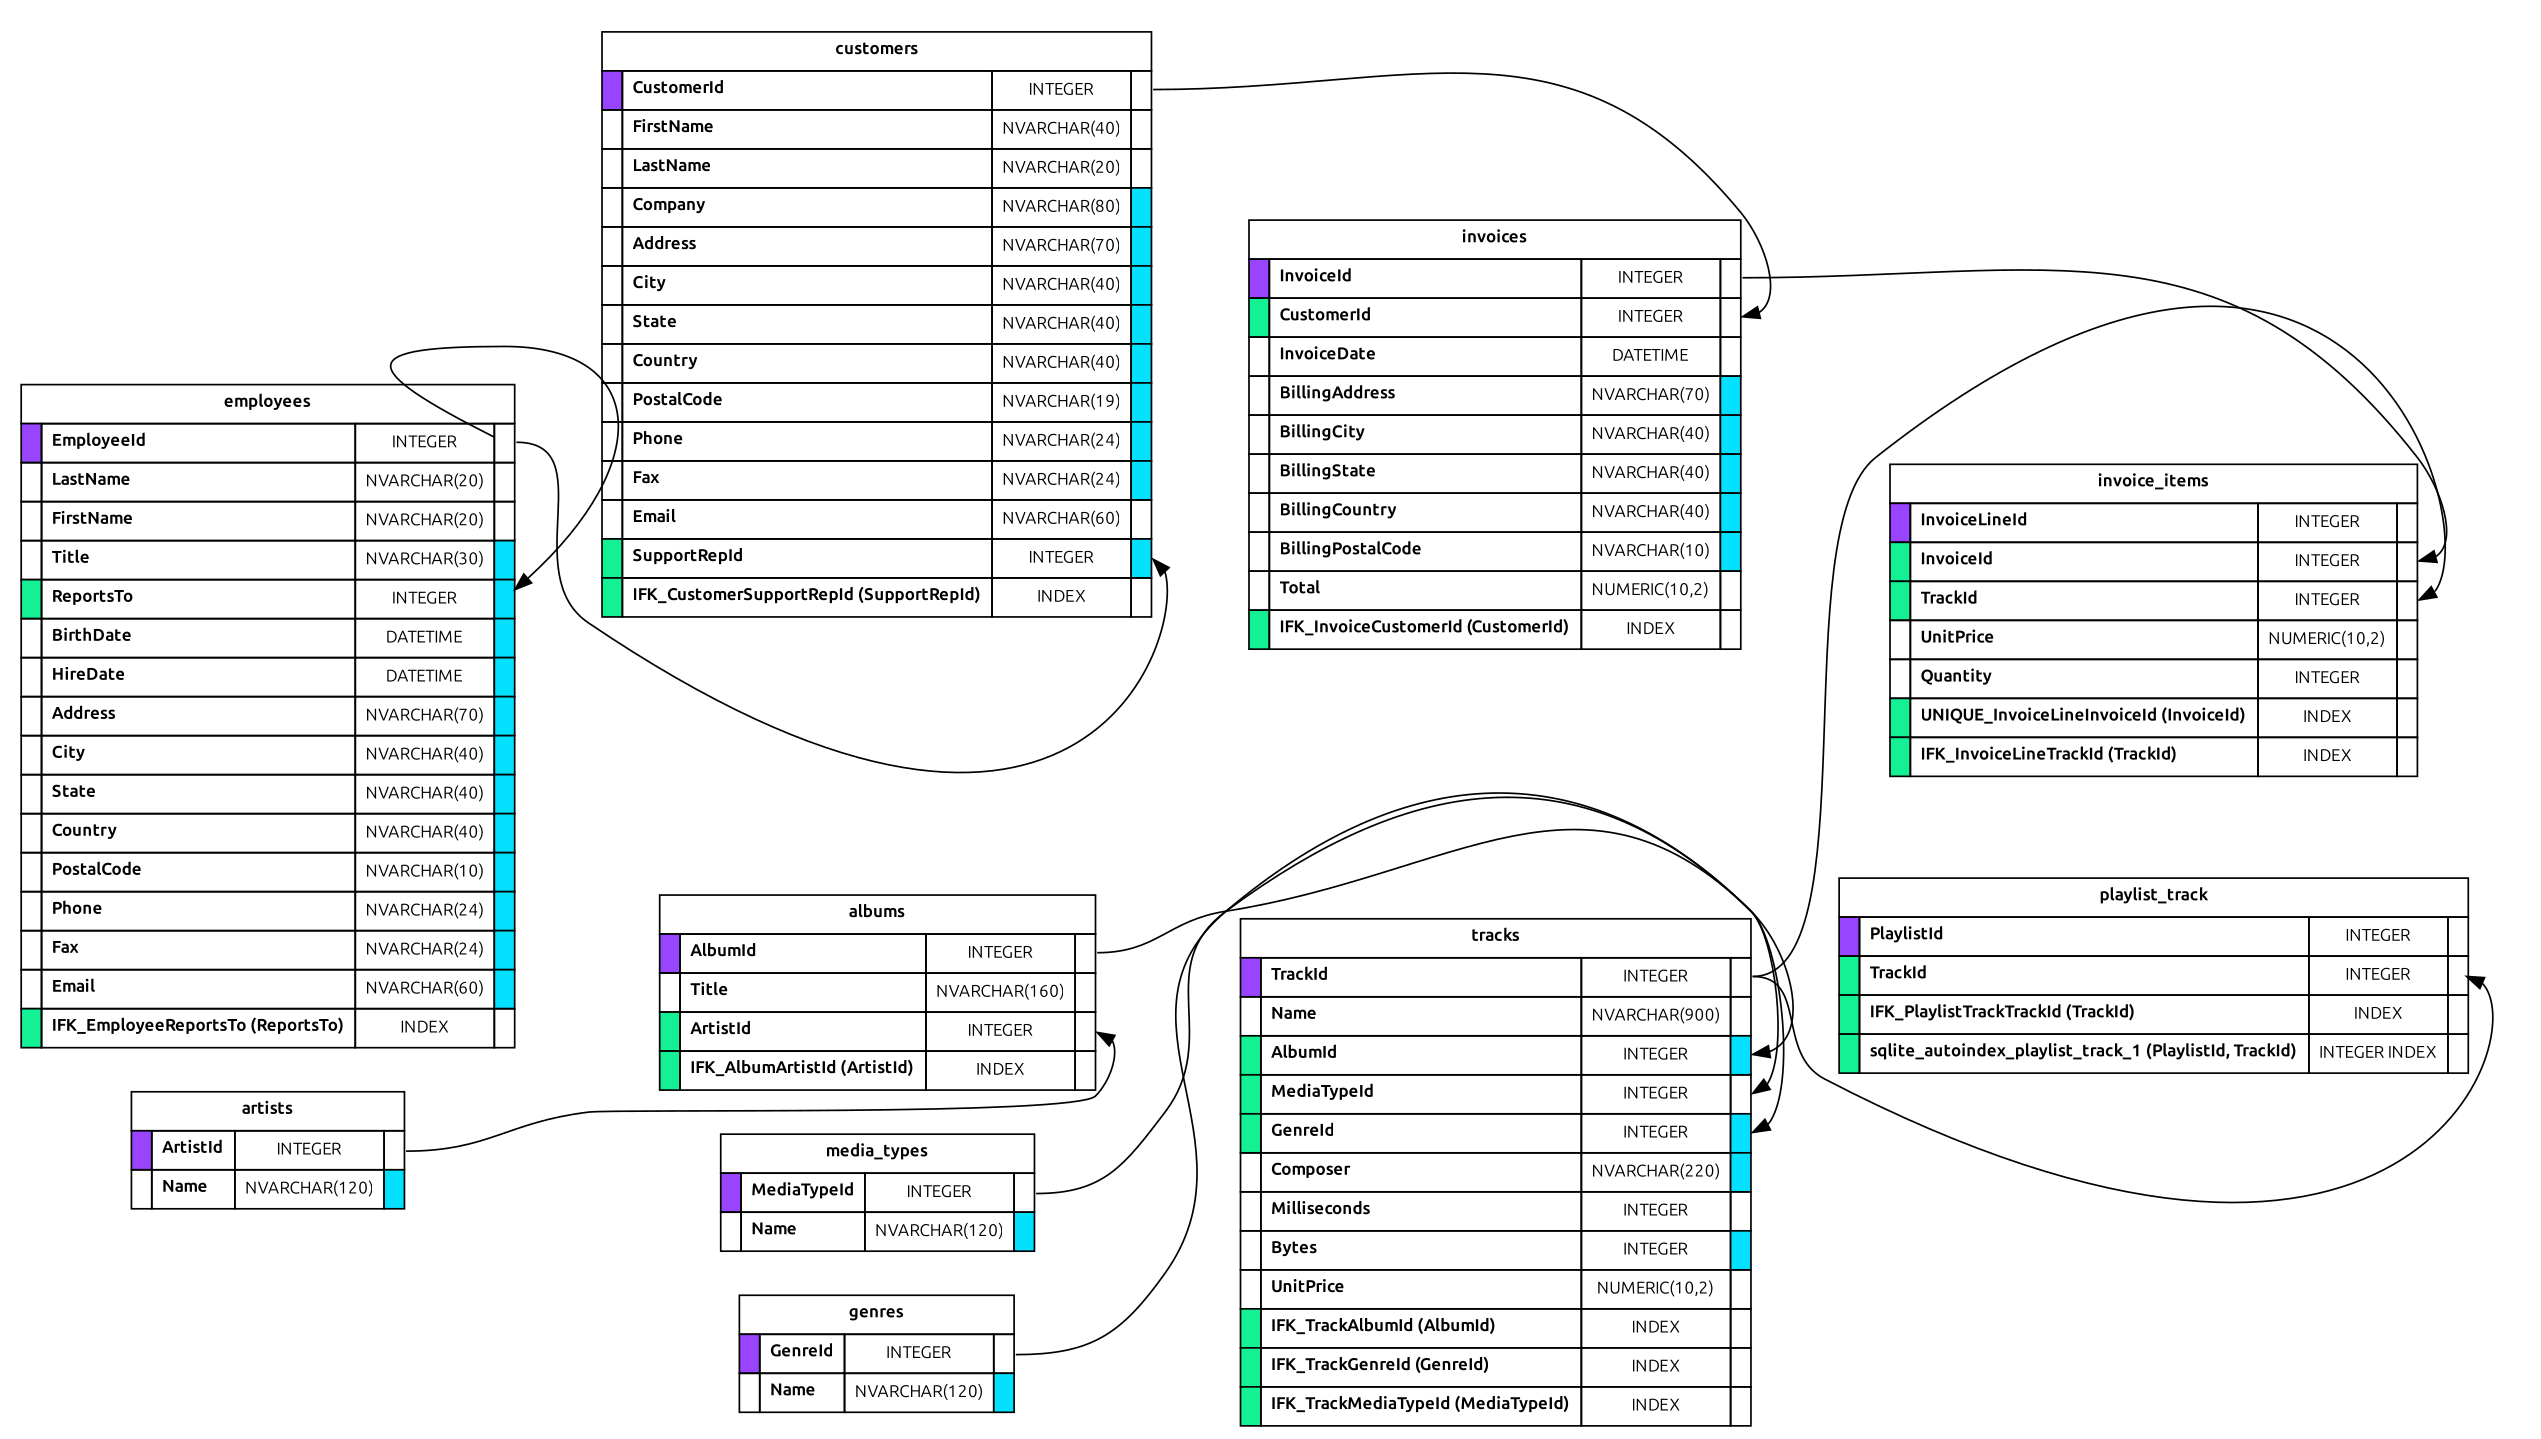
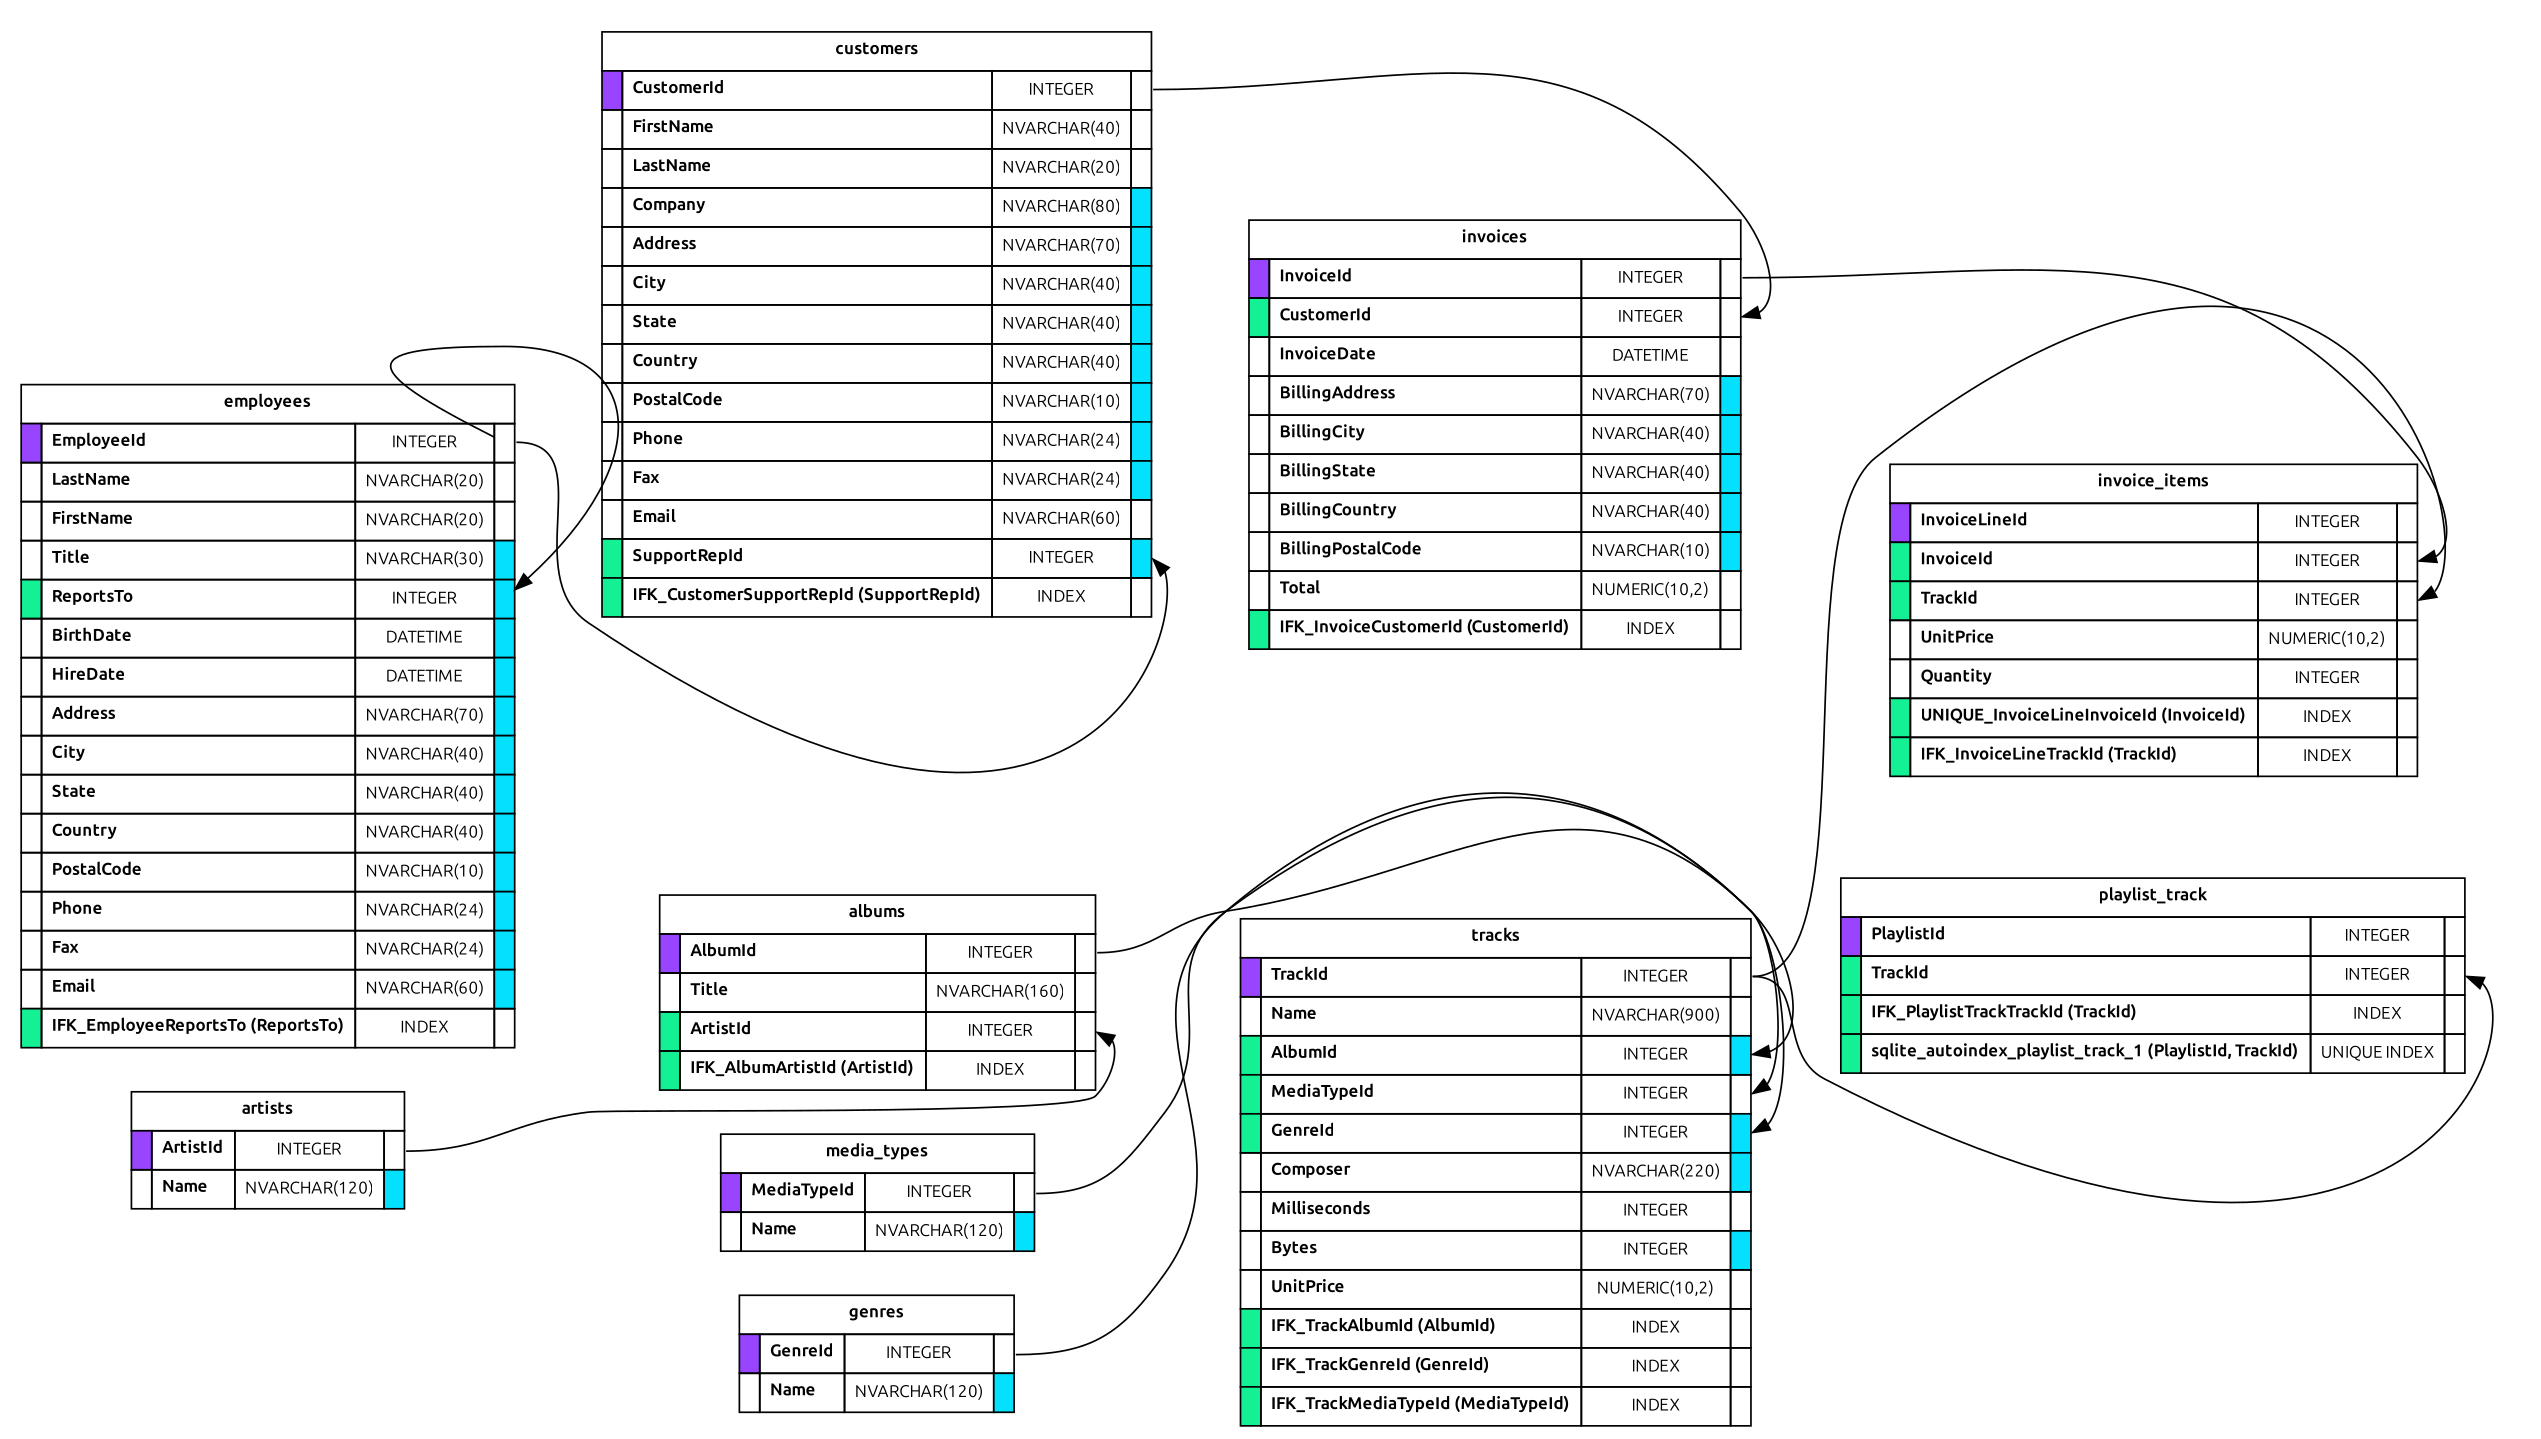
node "customers": text "NVARCHAR(19)" -> "NVARCHAR(10)"
node "playlist_track": text "INTEGER INDEX" -> "UNIQUE INDEX"
